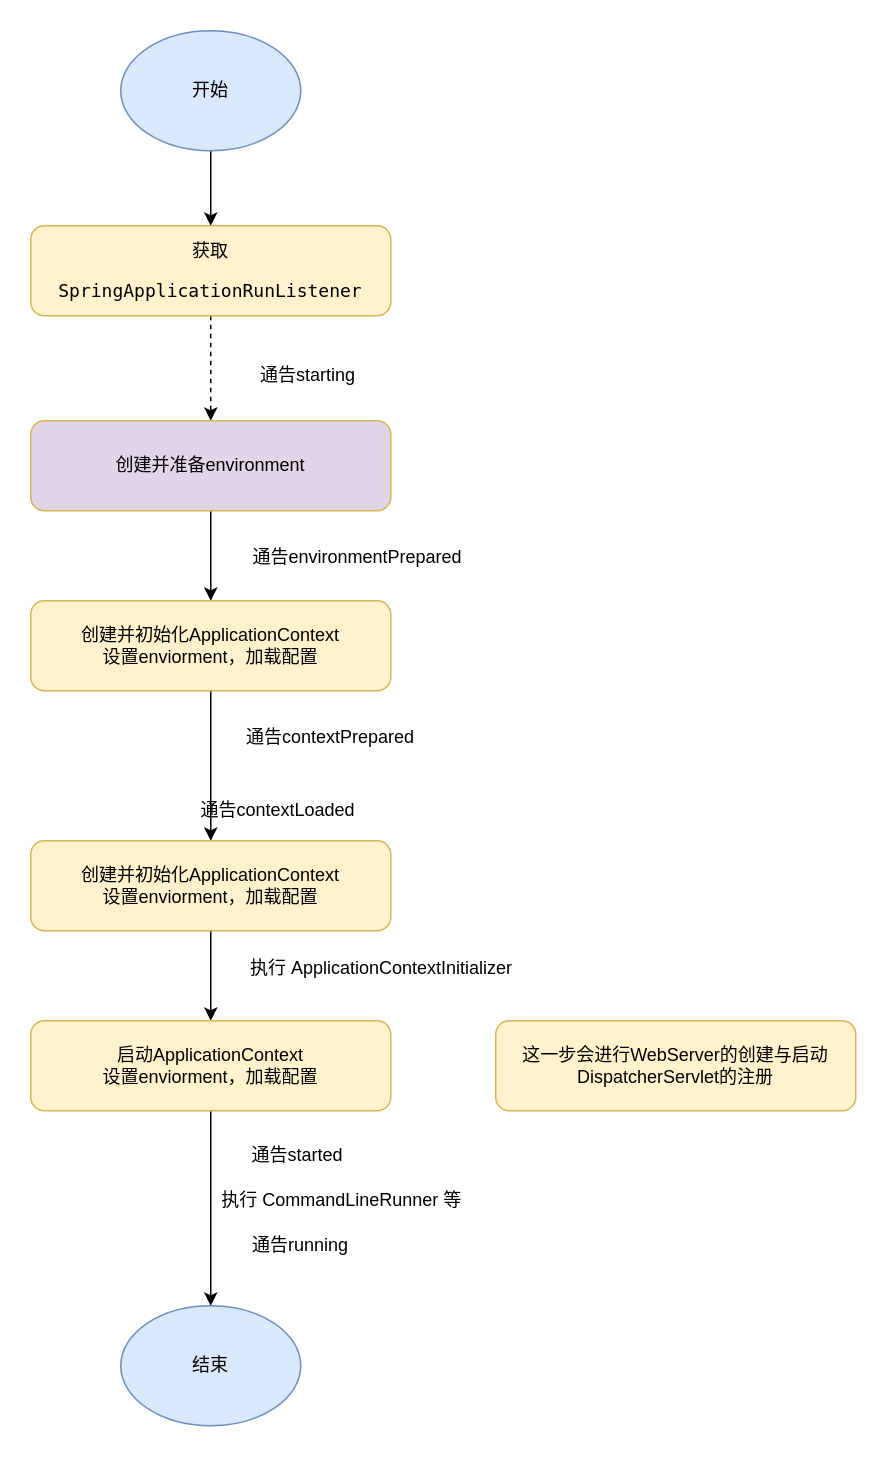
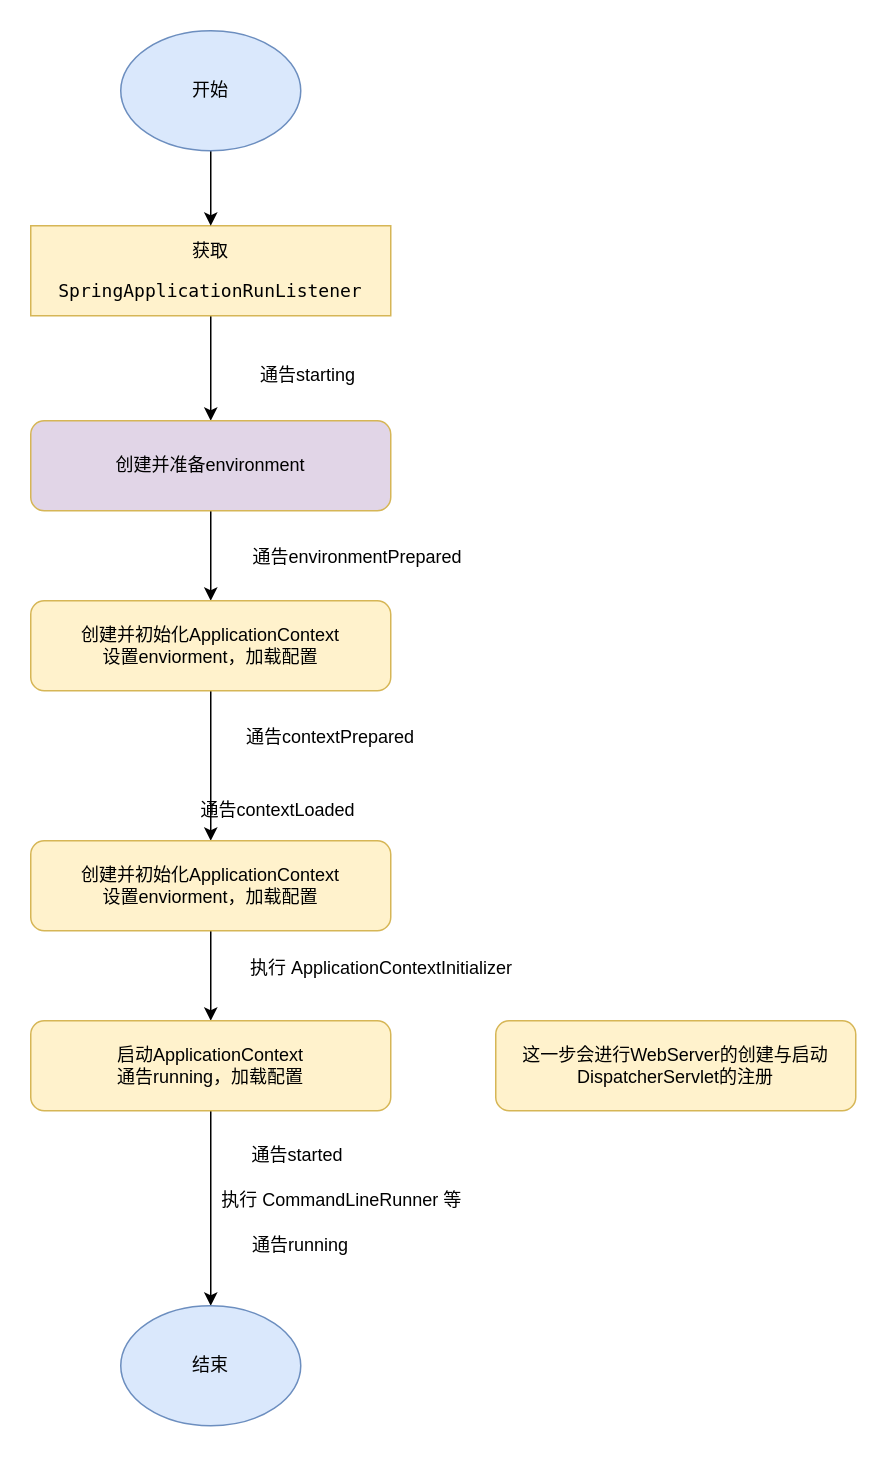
node "获取SpringApplicationRunListener": shape rounded rectangle -> rectangle
edge "获取SpringApplicationRunListener" -> "创建并准备environment": style dashed -> solid
node "启动ApplicationContext 设置enviorment，加载配置": label "启动ApplicationContext 设置enviorment，加载配置" -> "启动ApplicationContext 通告running，加载配置"
